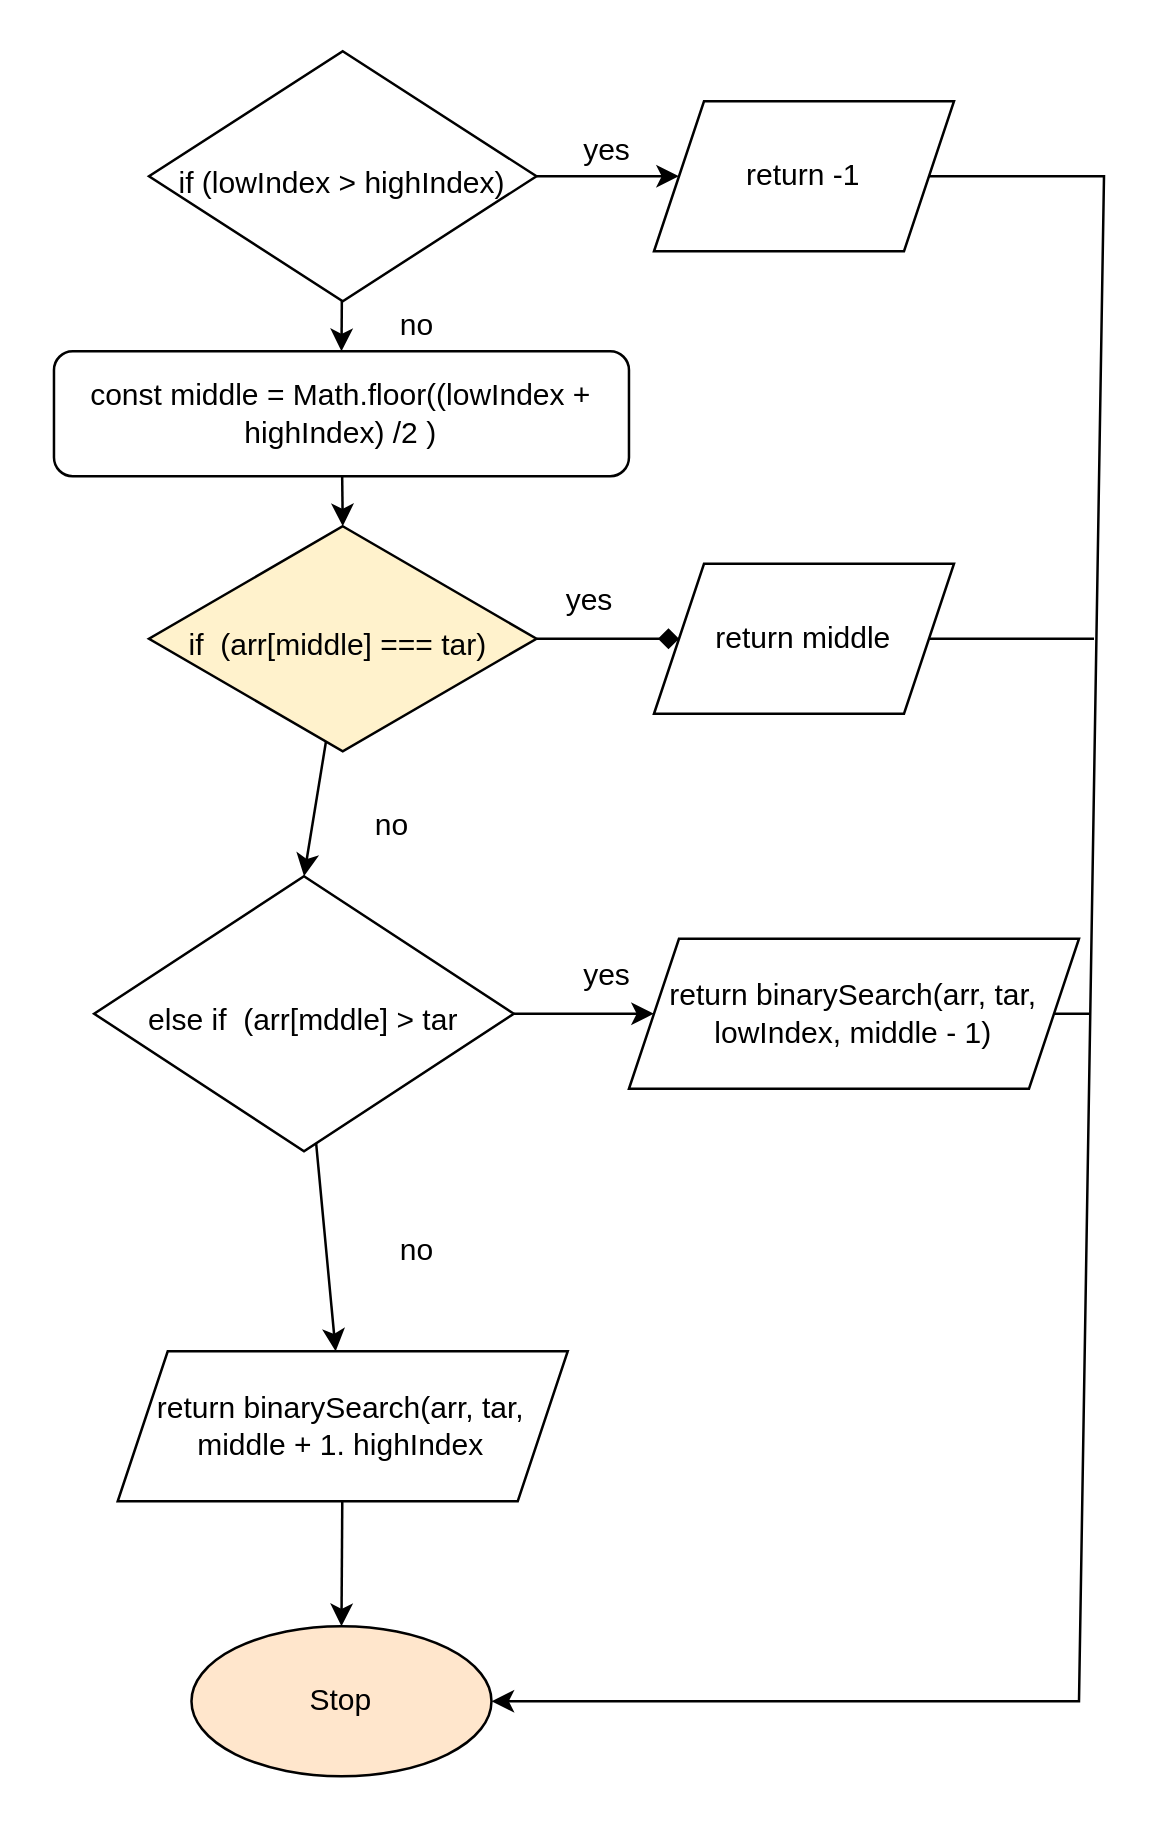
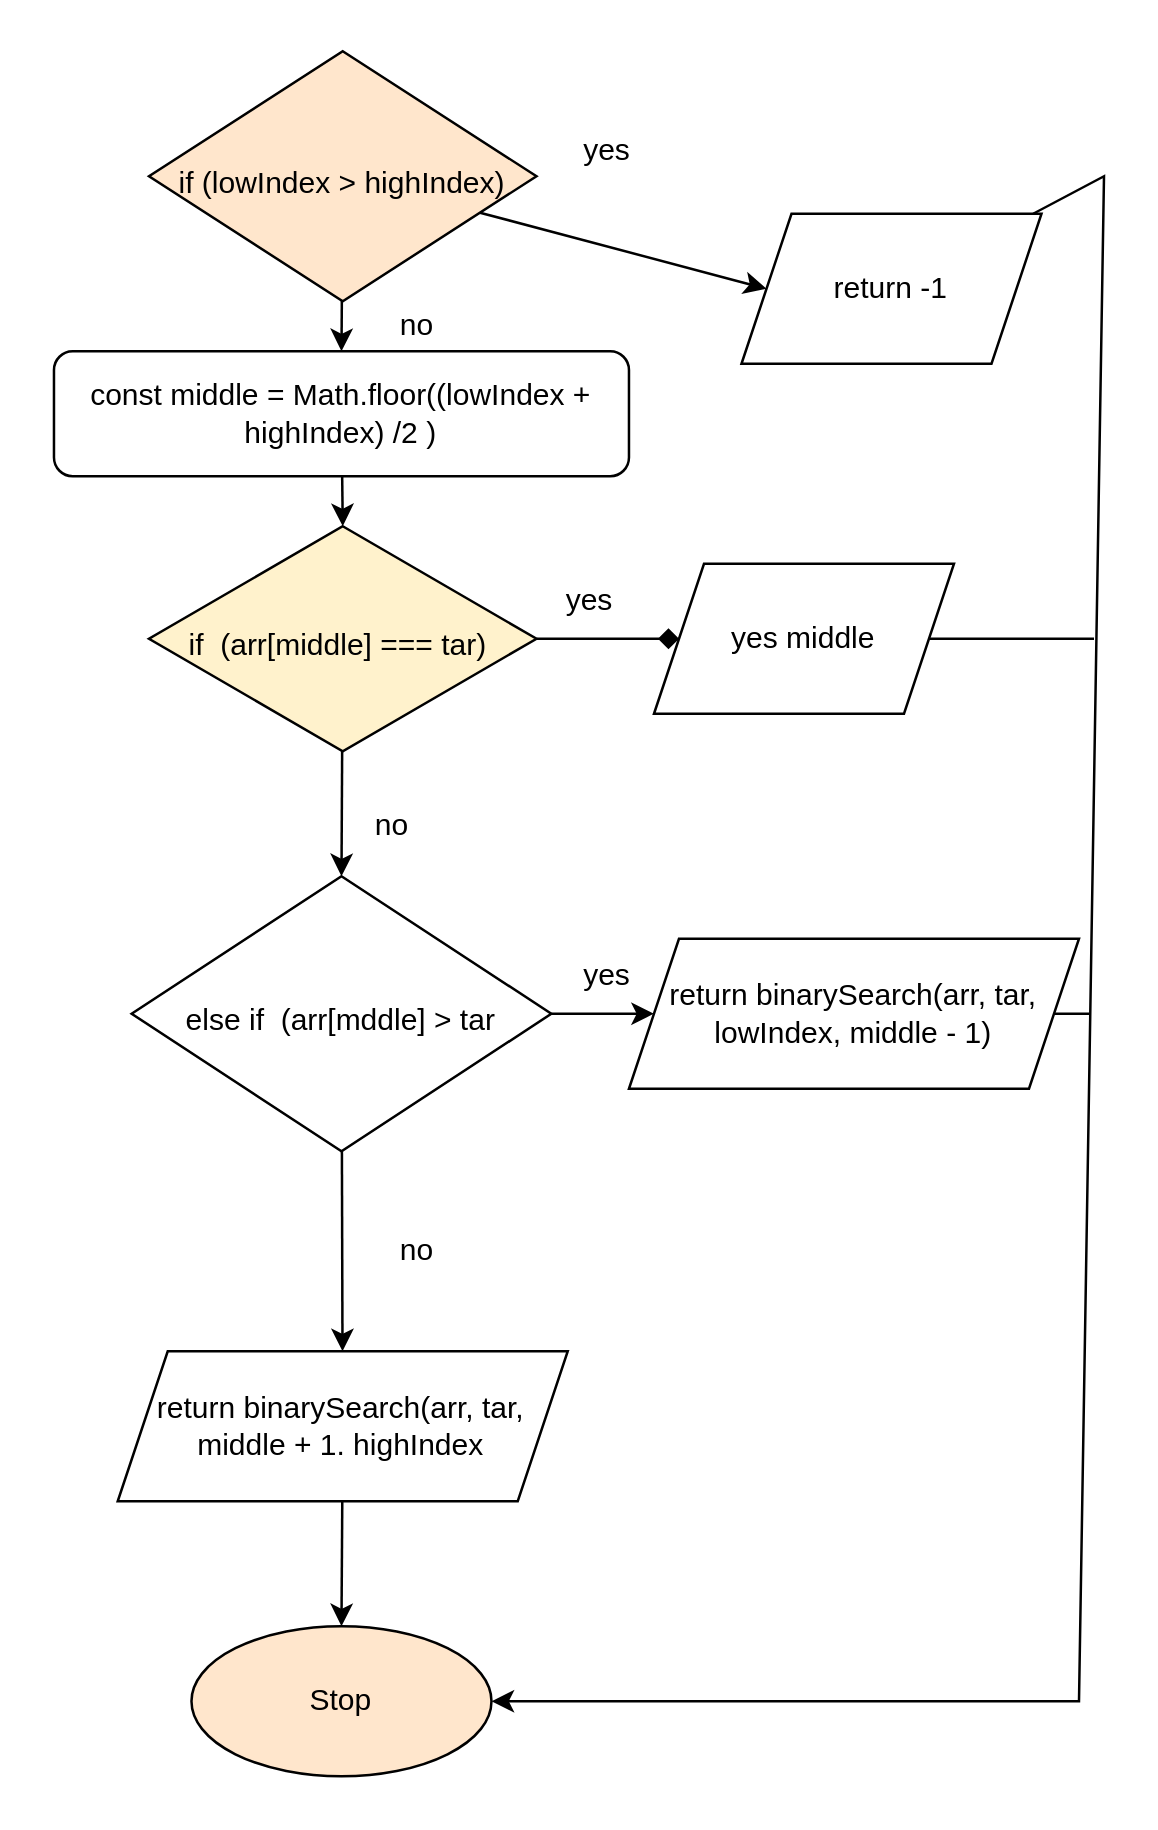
node "if (lowIndex > highIndex)": fillcolor #ffffff -> #ffe6cc
node "return -1": moved (804, 176) -> (891, 289)
node "return middle": label "return middle" -> "yes middle"
node "else if (arr[mddle] > tar": moved (304, 1014) -> (341, 1014)
